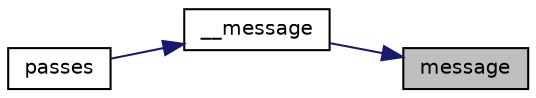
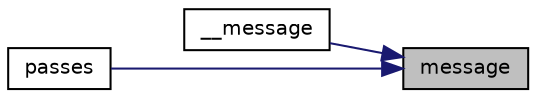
edge "passes" -> "__message": now "passes" -> "message"
